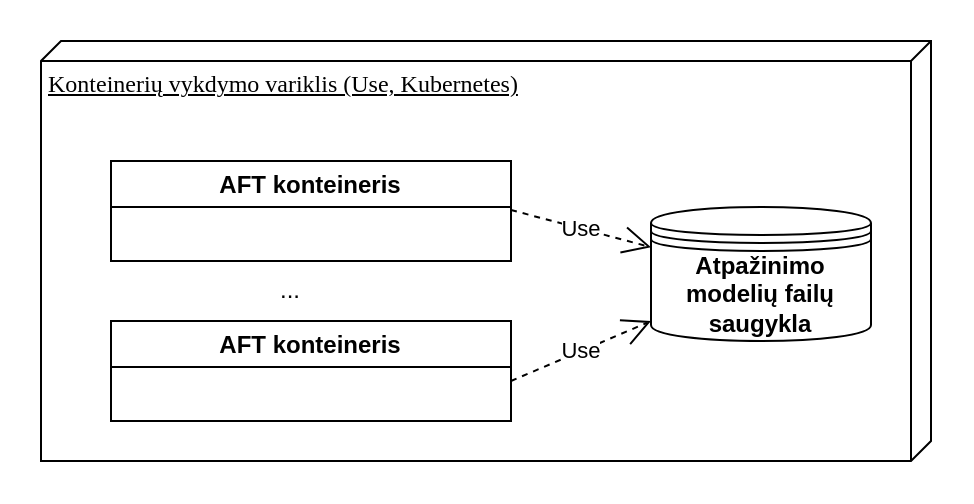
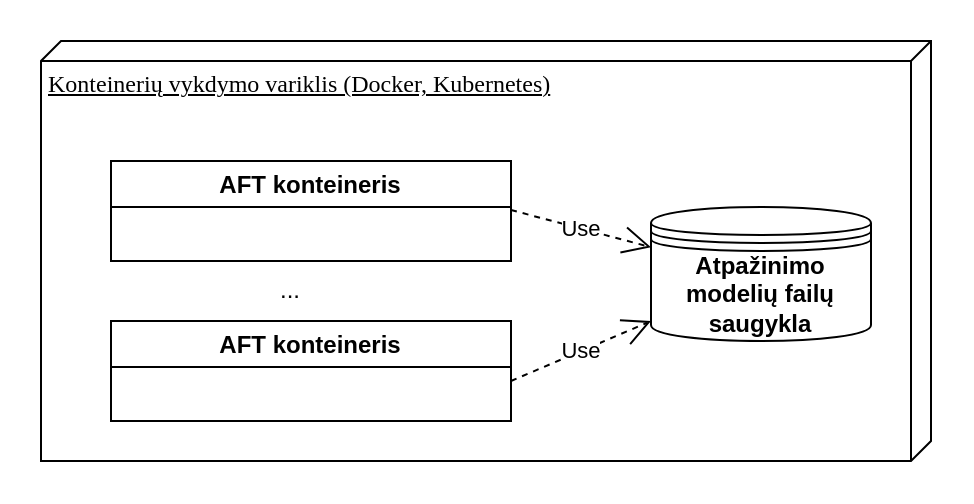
node "Konteinerių vykdymo variklis (Use, Kubernetes)": label "Konteinerių vykdymo variklis (Use, Kubernetes)" -> "Konteinerių vykdymo variklis (Docker, Kubernetes)"
